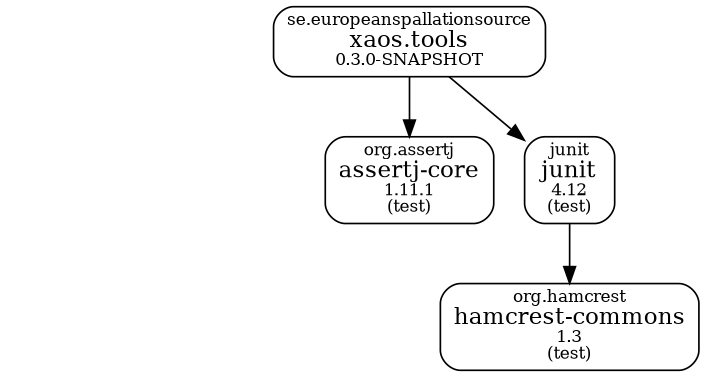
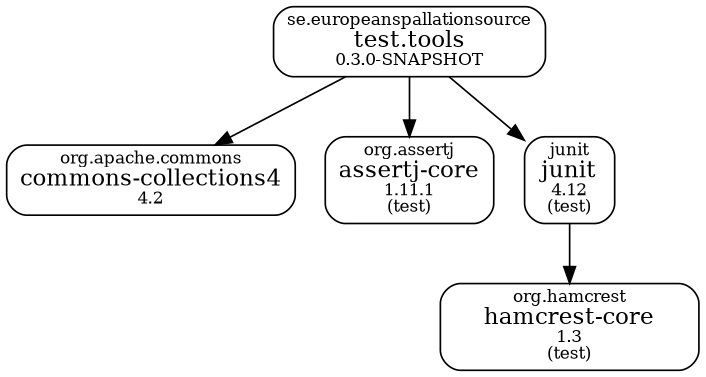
node "se.europeanspallationsource": text "xaos.tools" -> "test.tools"
node "org.apache.commons": added
node "org.hamcrest": text "hamcrest-commons" -> "hamcrest-core"
